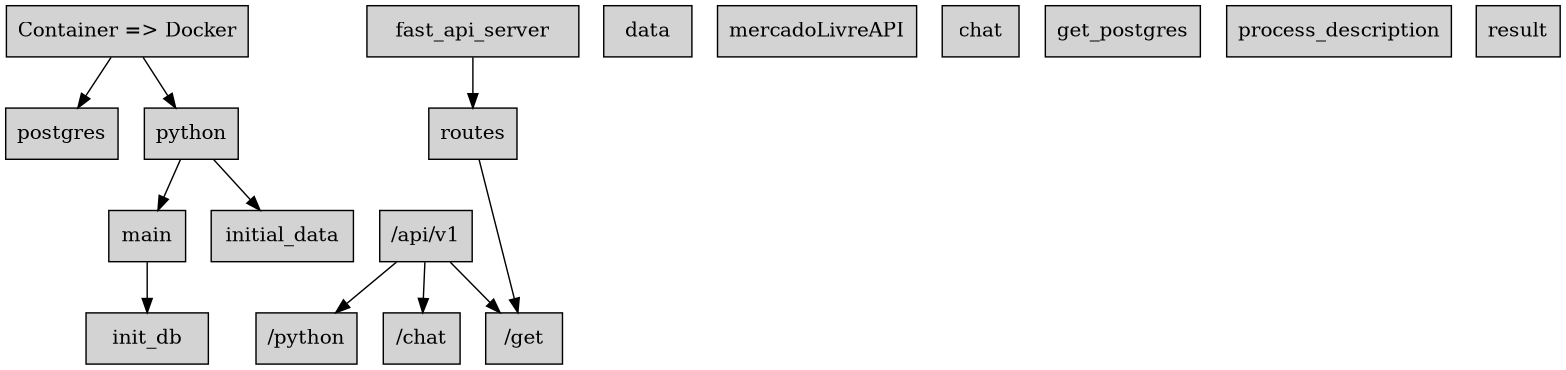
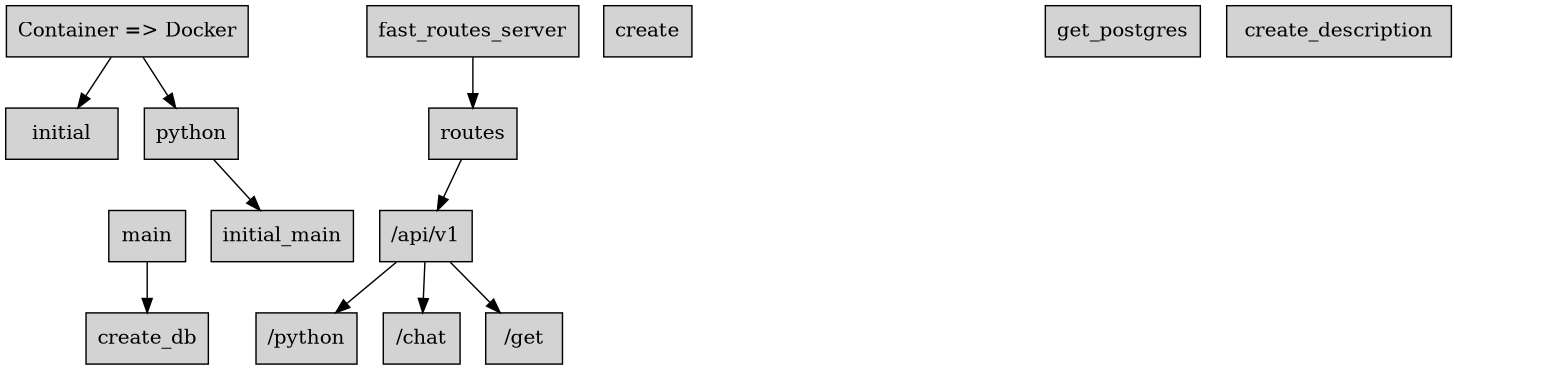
node "fast_api_server": label "fast_api_server" -> "fast_routes_server"
node "data": label "data" -> "create"
node "mercadoLivreAPI": removed
node "chat": removed
node "process_description": label "process_description" -> "create_description"
node "result": removed
node "postgres": label "postgres" -> "initial"
edge "python" -> "main": removed
edge "routes" -> "/get": now "routes" -> "/api/v1"
node "initial_data": label "initial_data" -> "initial_main"
node "init_db": label "init_db" -> "create_db"
